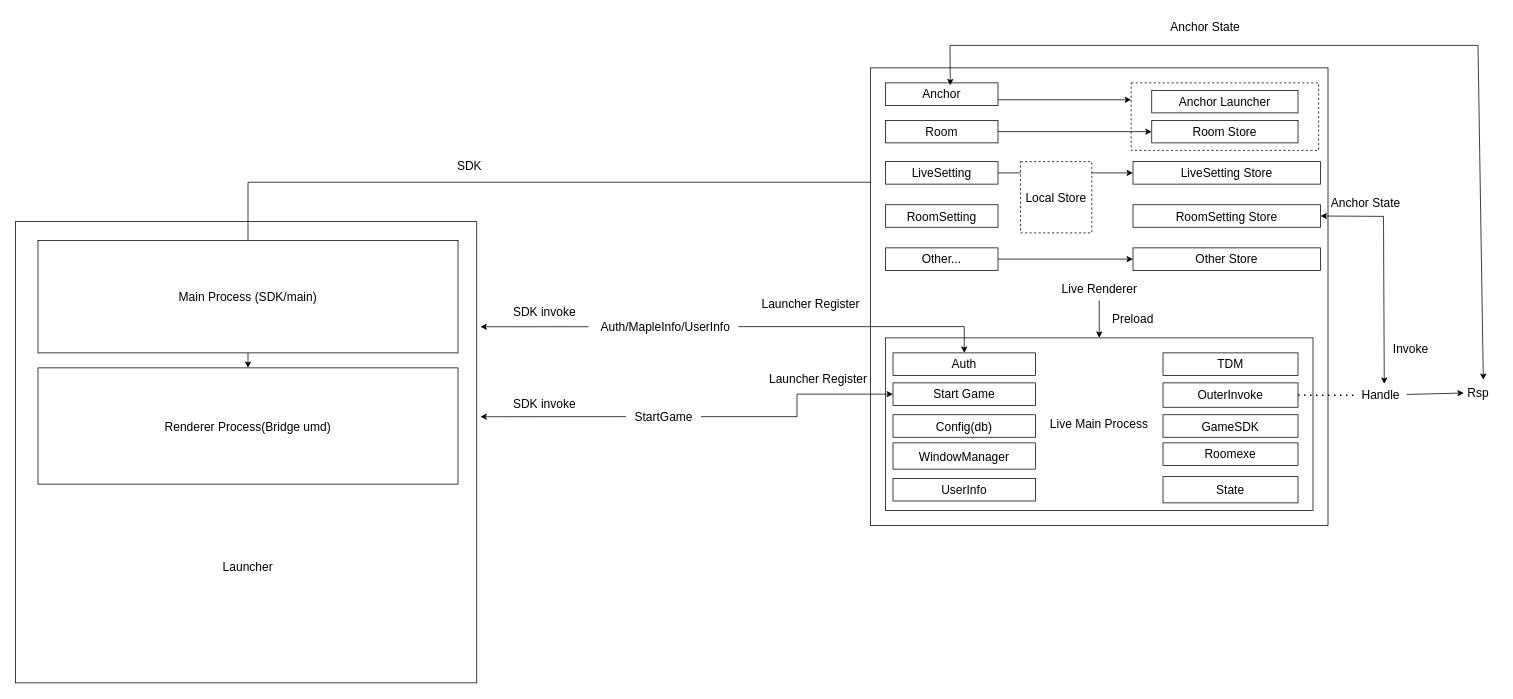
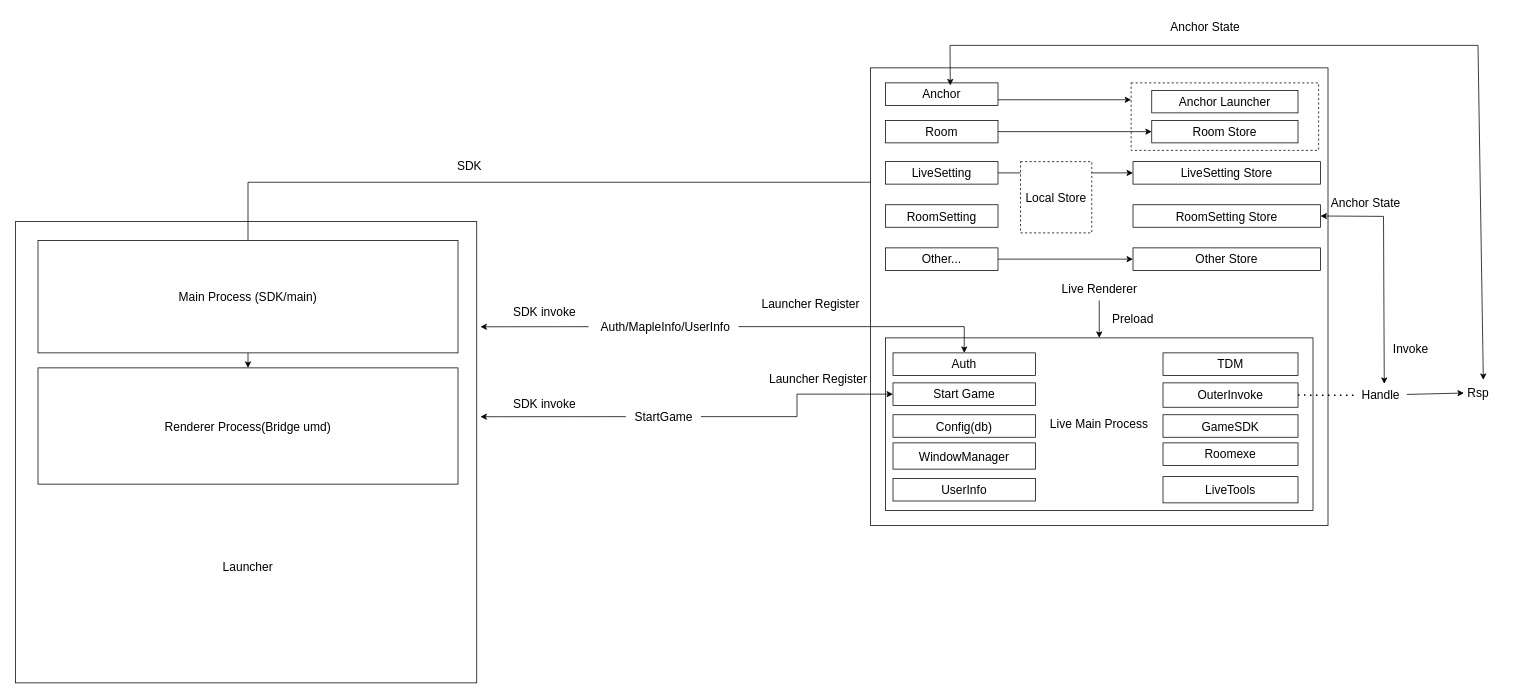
node "State": label "State" -> "LiveTools"
